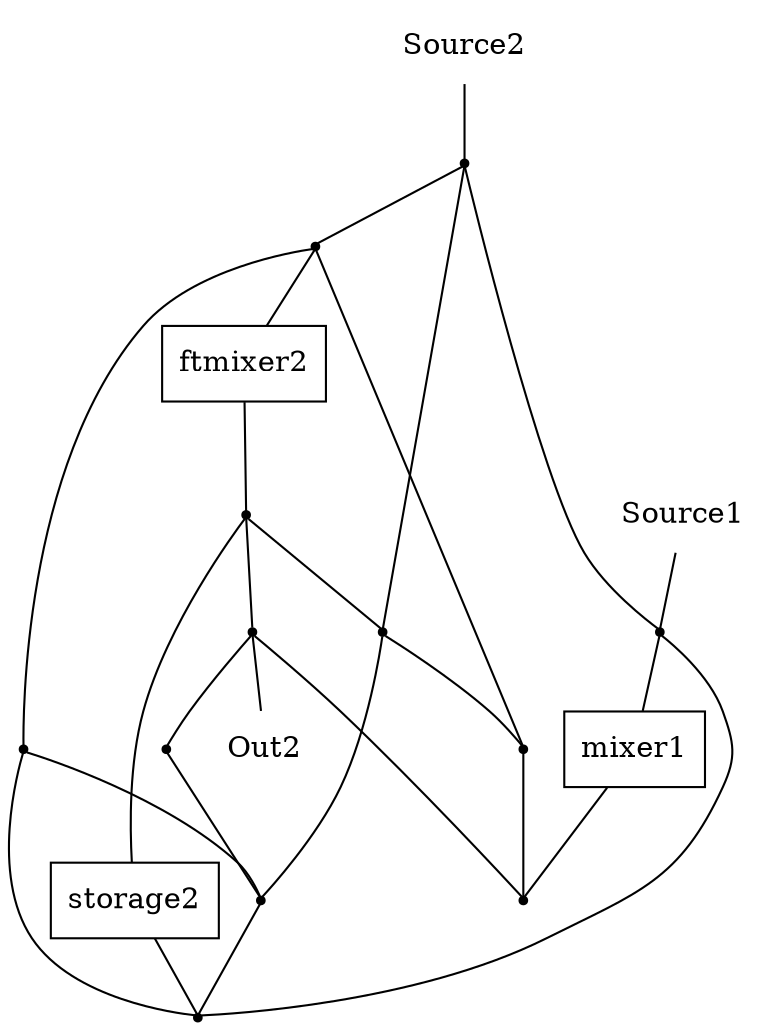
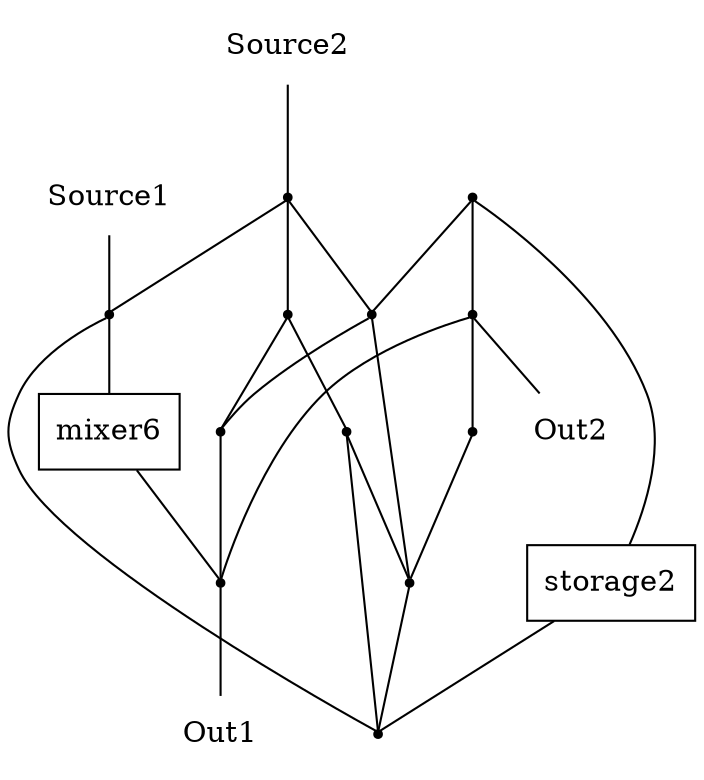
node "ftmixer2": removed
node "Out1": added
node "mixer1": label "mixer1" -> "mixer6"
